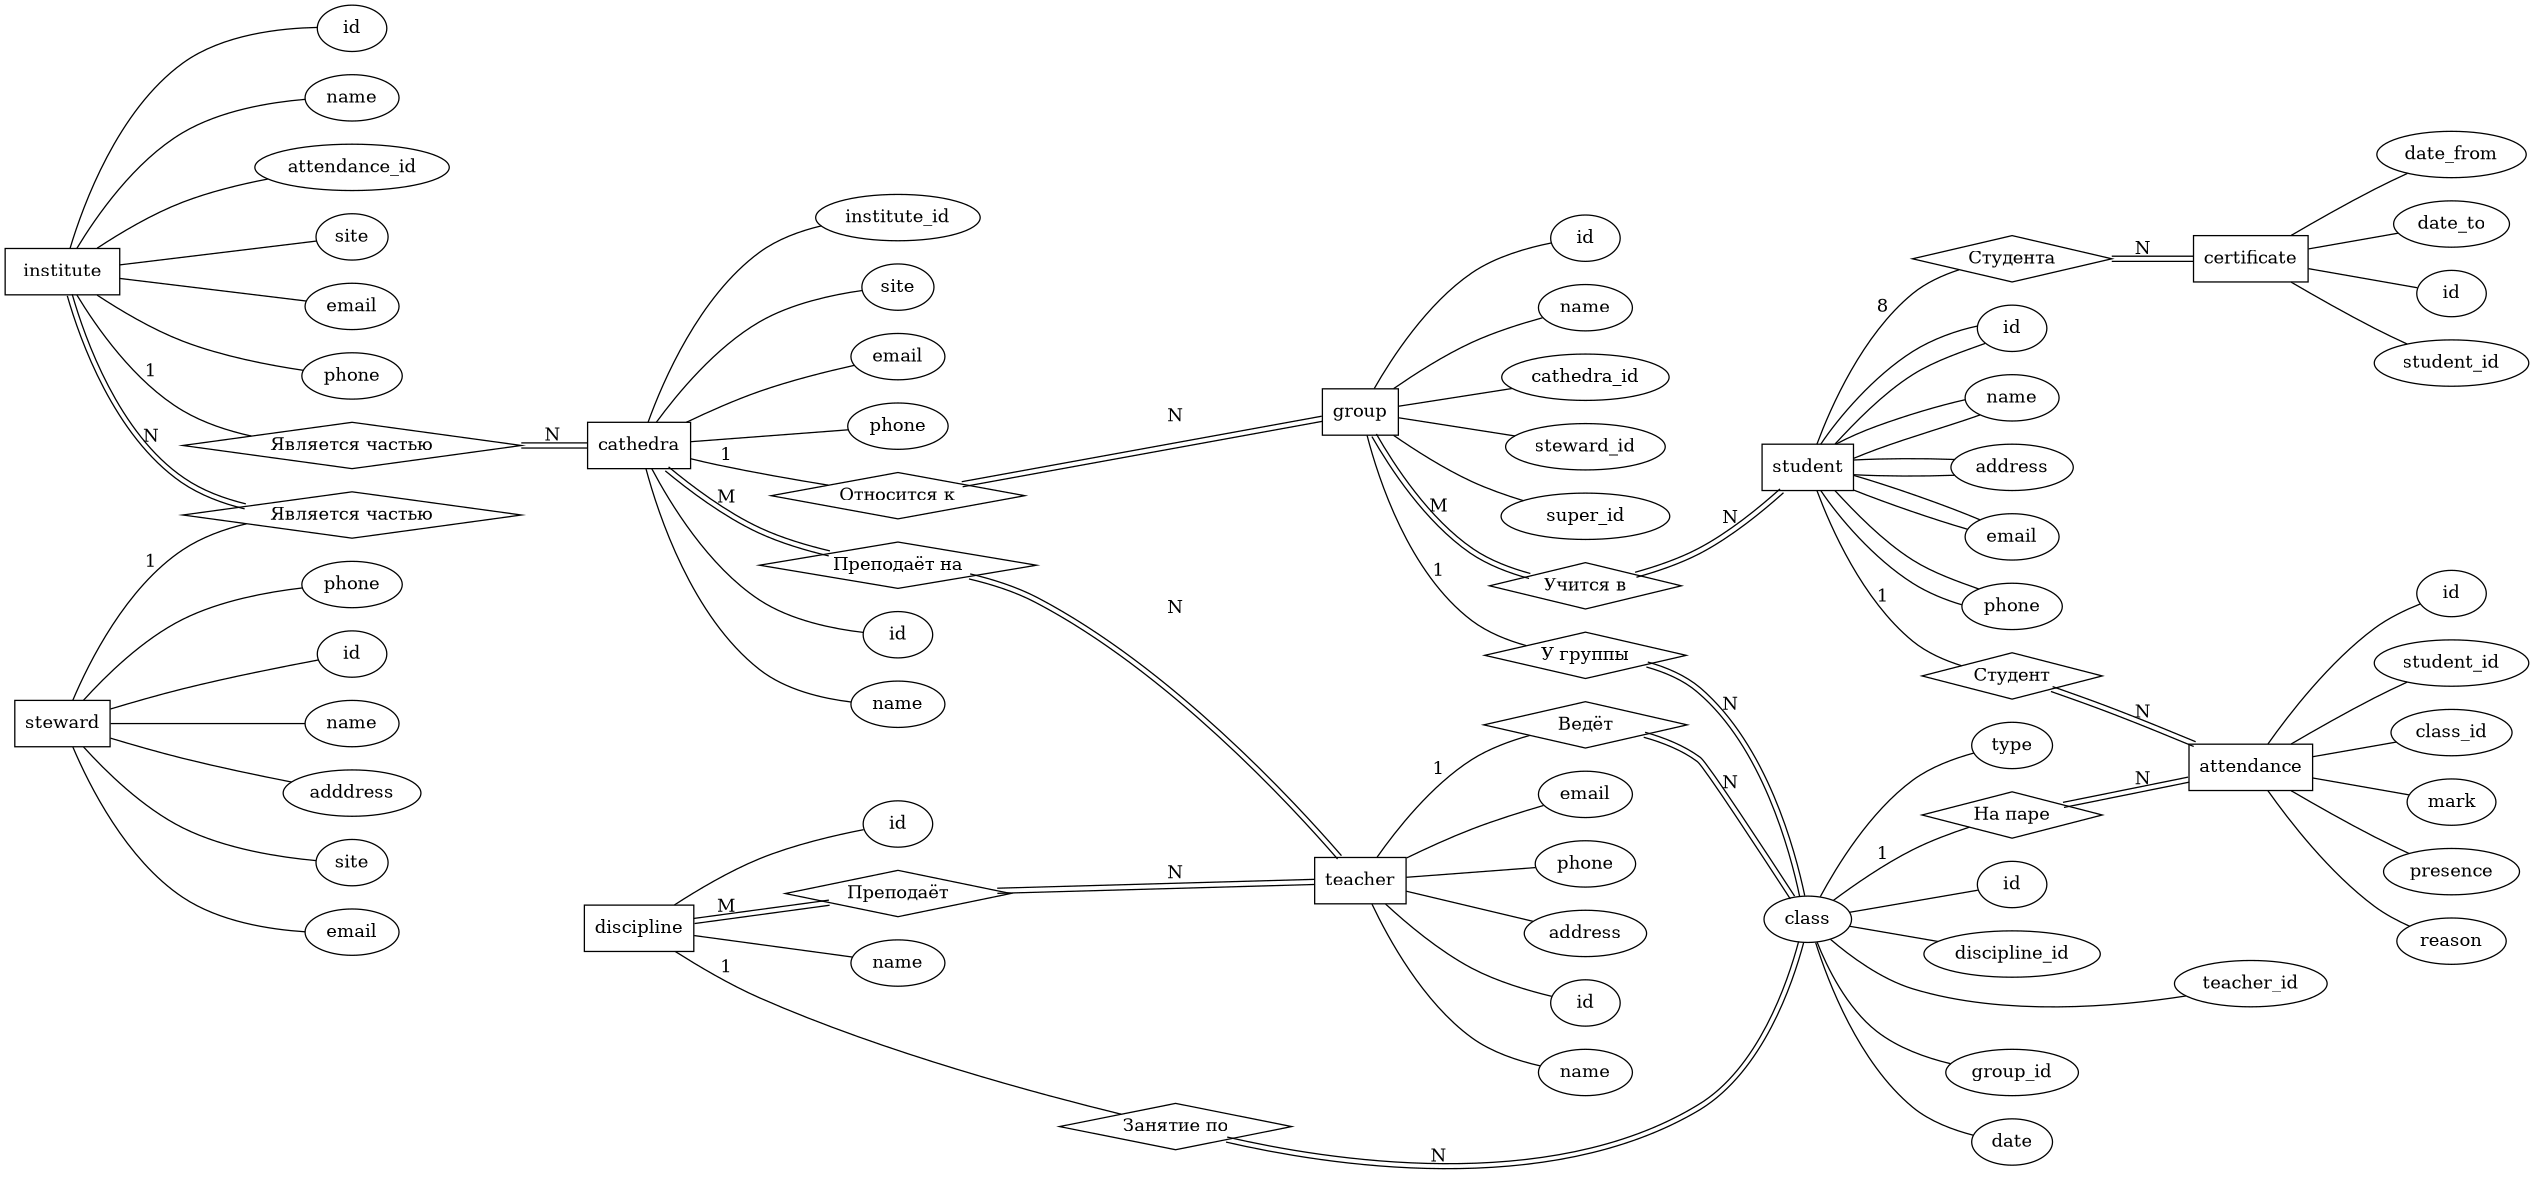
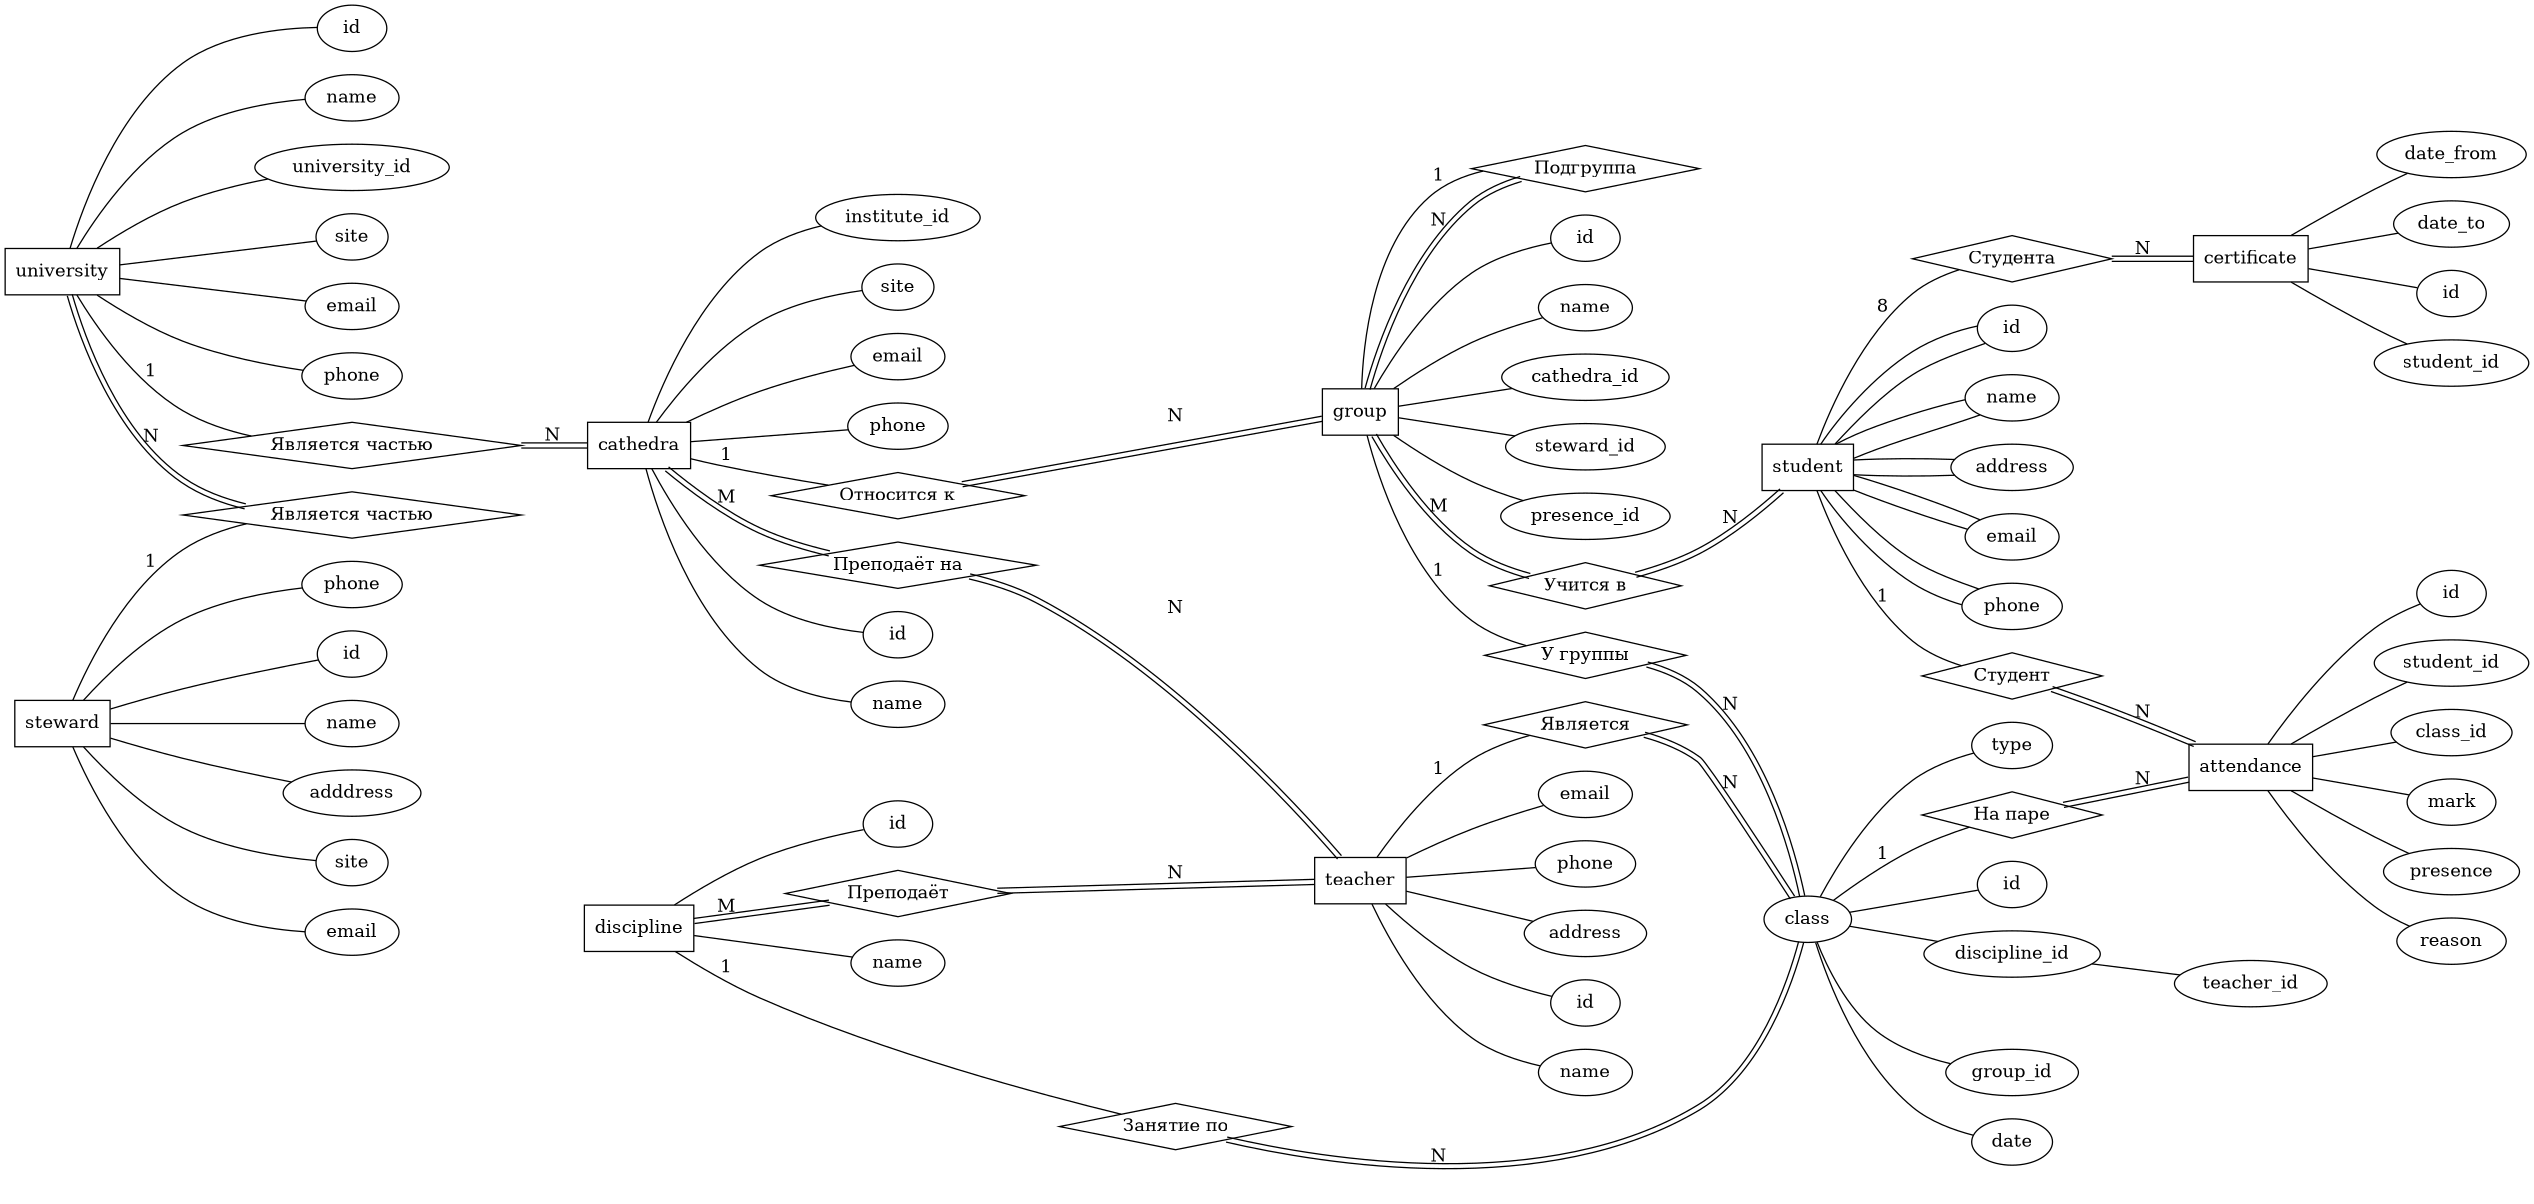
node "attendance_id": label "attendance_id" -> "university_id"
node "Подгруппа": added
node "institute": label "institute" -> "university"
node "super_id": label "super_id" -> "presence_id"
node "Ведёт": label "Ведёт" -> "Является"
edge "class" -- "teacher_id": now "discipline_id" -- "teacher_id"
